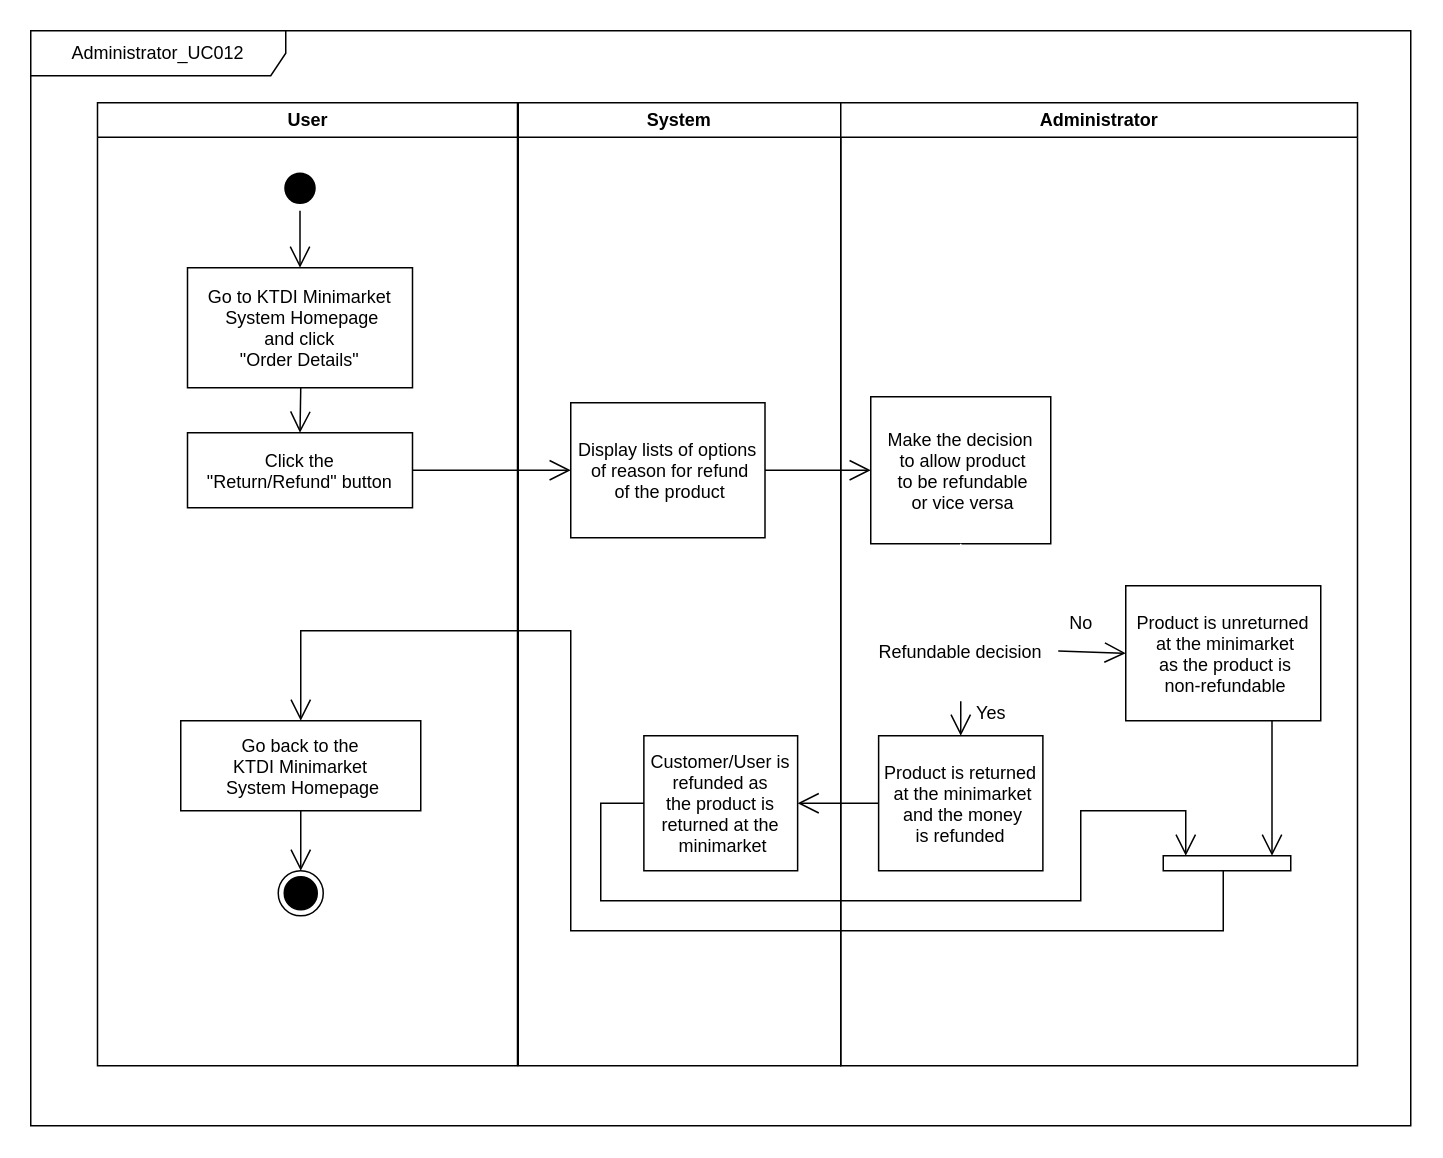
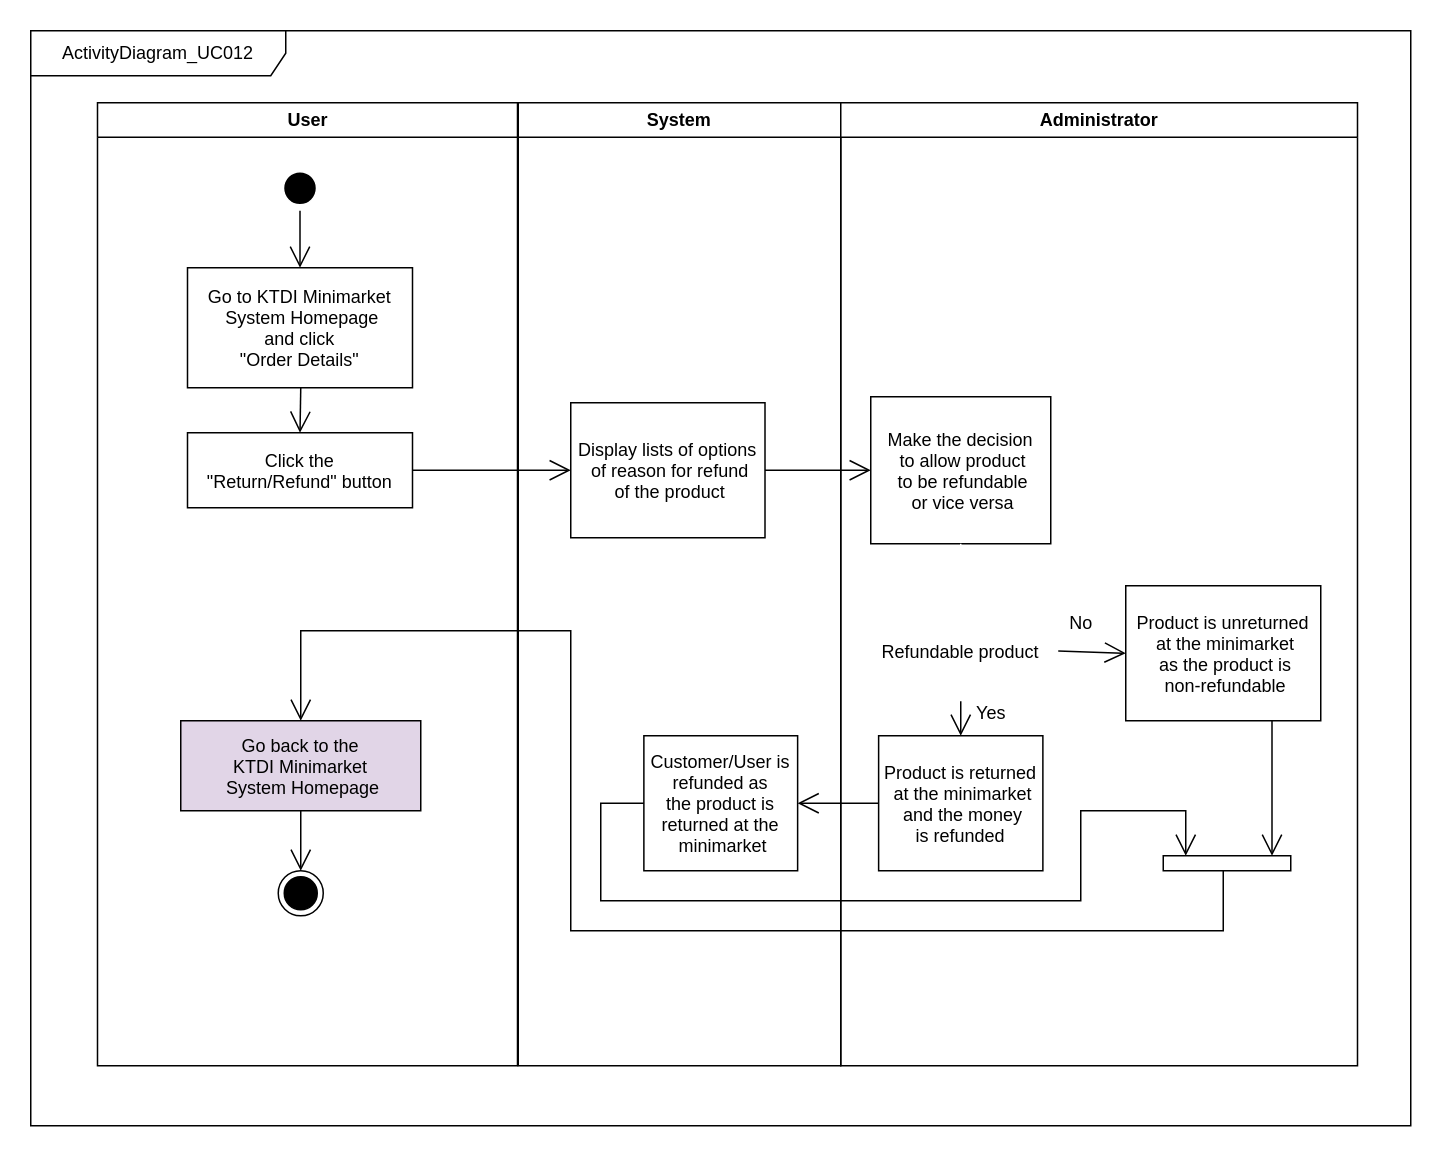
node "Administrator_UC012": label "Administrator_UC012" -> "ActivityDiagram_UC012"
node "Refundable decision": label "Refundable decision" -> "Refundable product"
node "Go back to the KTDI Minimarket System Homepage": fillcolor #ffffff -> #e1d5e7
